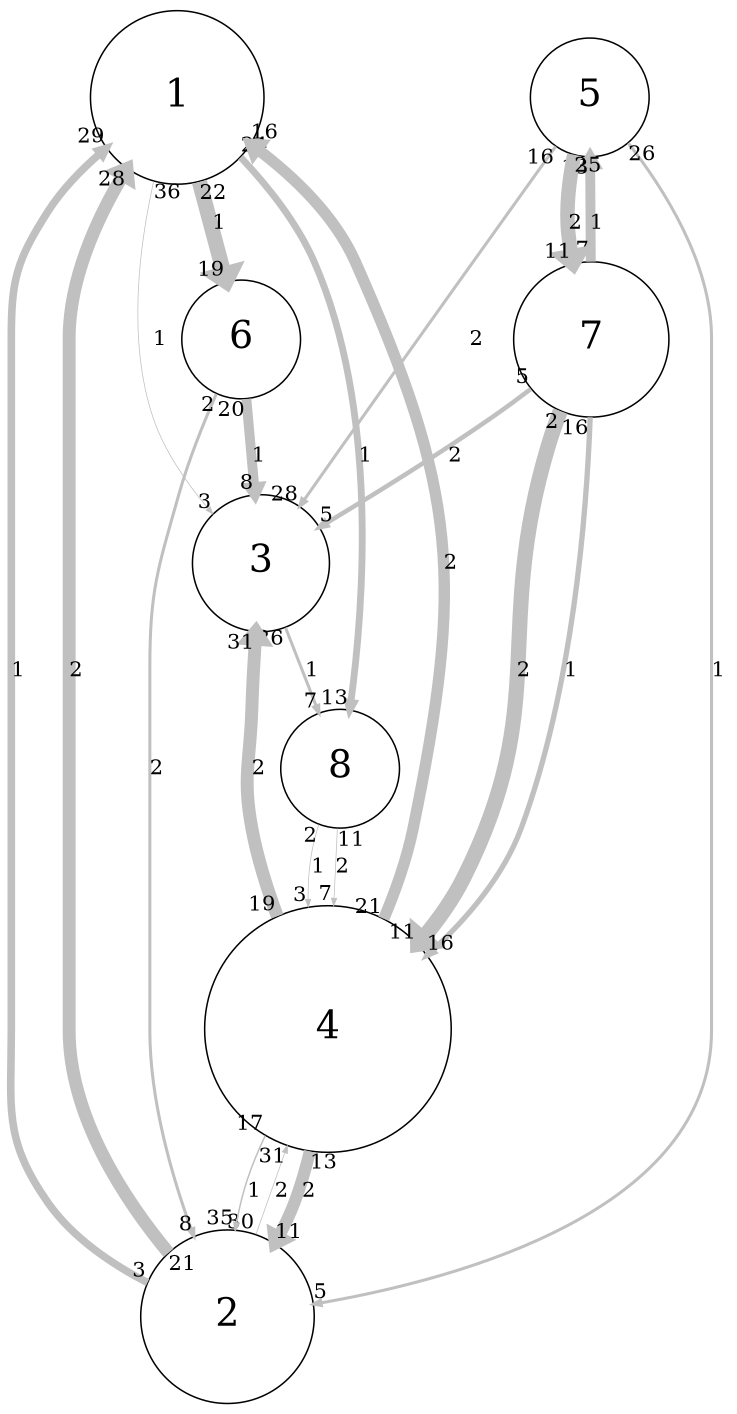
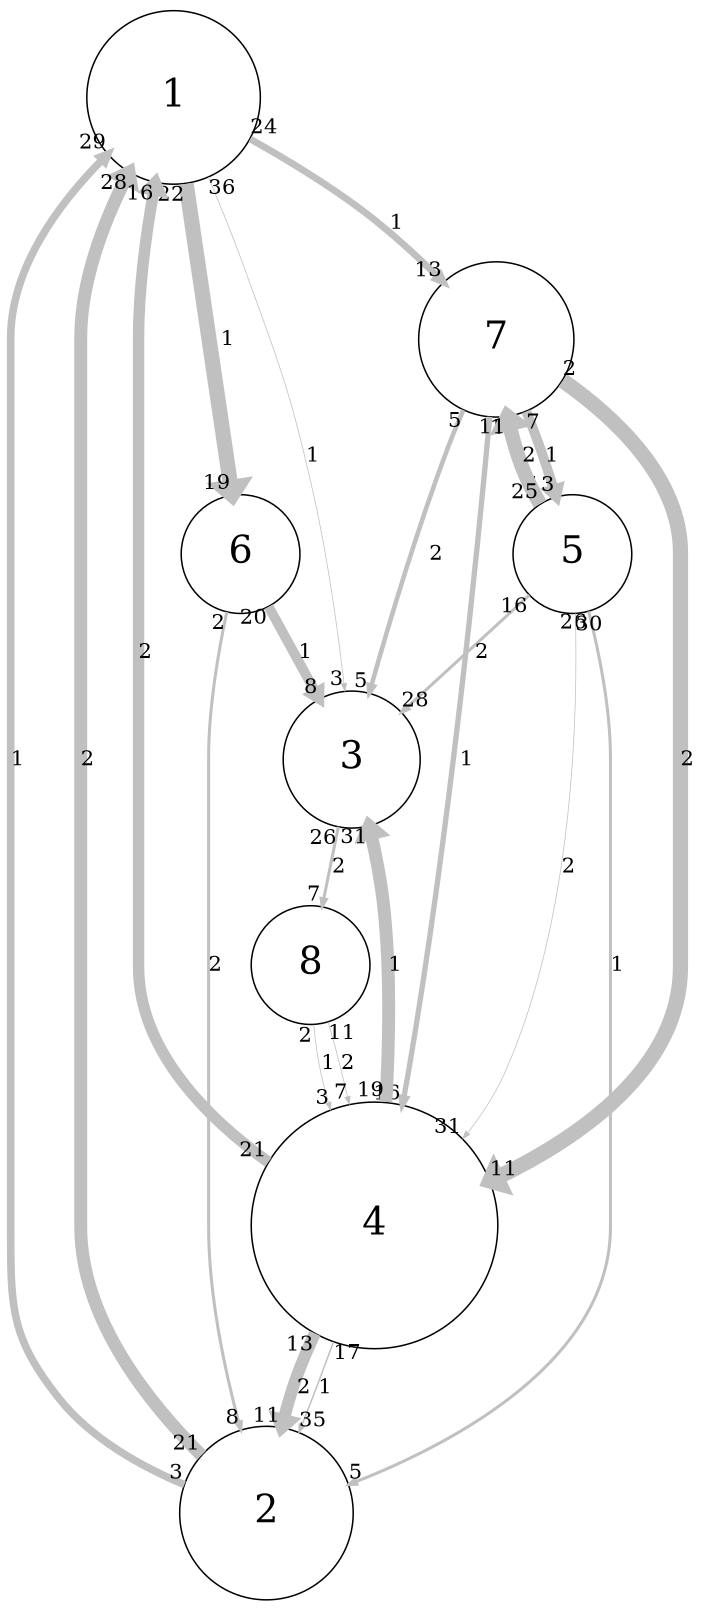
edge "1" -> "8": now "1" -> "7"
edge "3" -> "8": label "1" -> "2"
edge "4" -> "3": label "2" -> "1"
edge "2" -> "4": now "5" -> "4"
